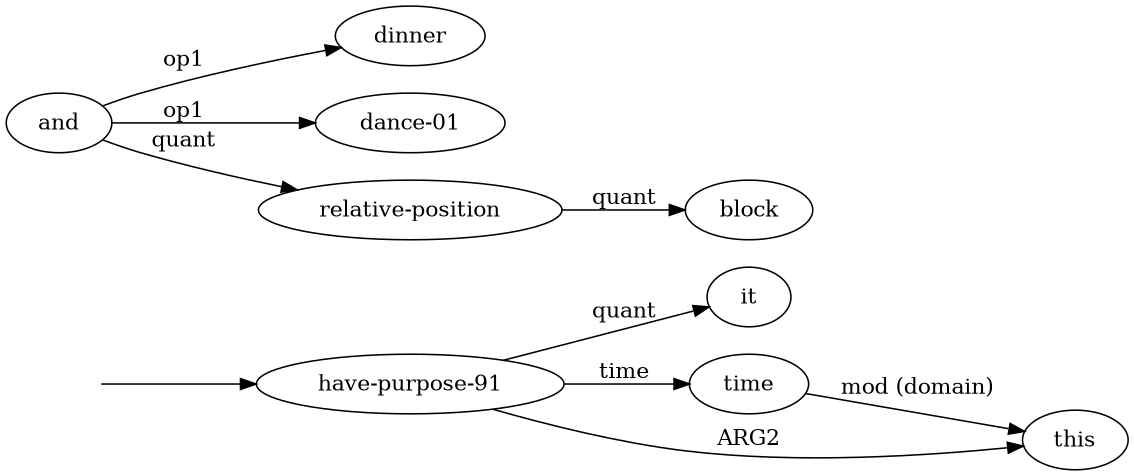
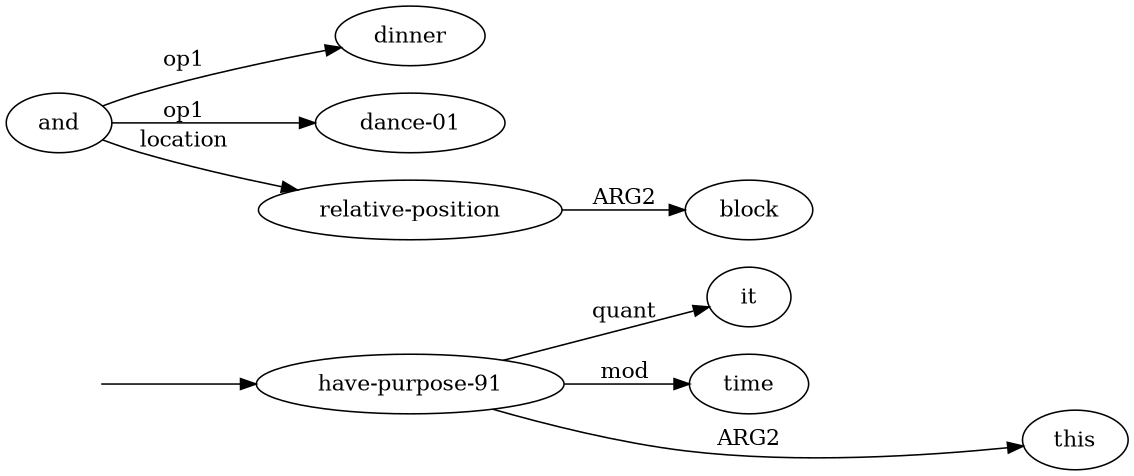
edge "and" -> "relative-position": label "quant" -> "location"
edge "relative-position" -> "block": label "quant" -> "ARG2"
edge "have-purpose-91" -> "time": label "time" -> "mod"
edge "time" -> "this": removed, label "mod (domain)"
